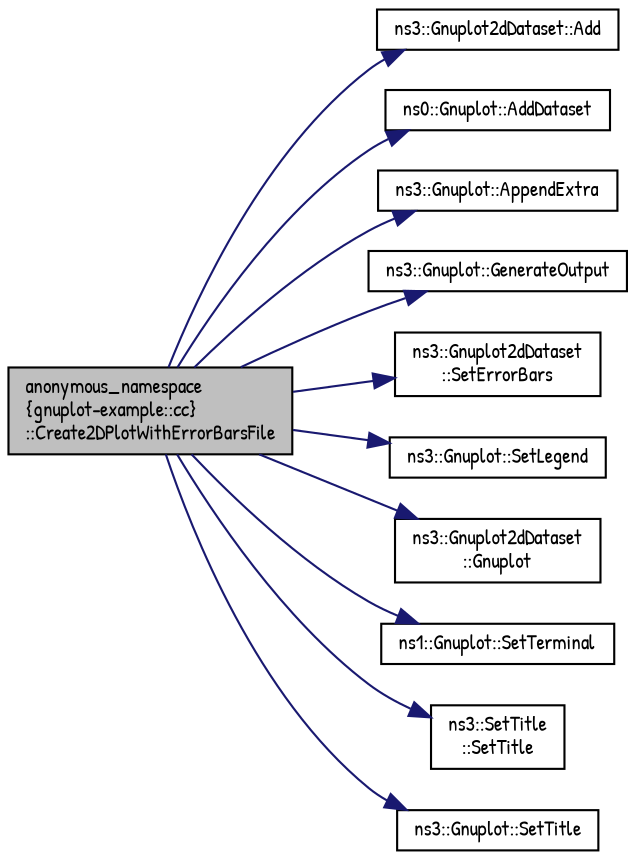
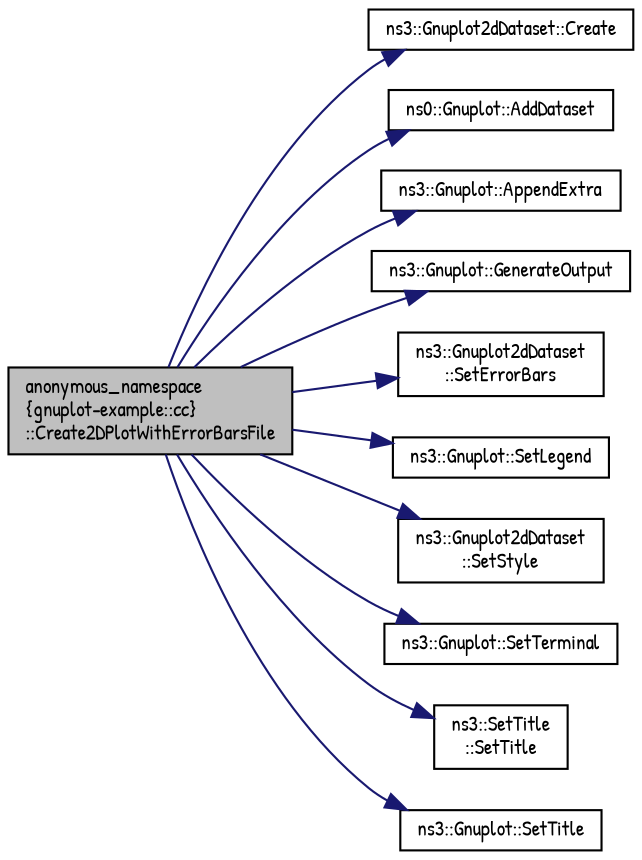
node "ns3::Gnuplot2dDataset::Add": label "ns3::Gnuplot2dDataset::Add" -> "ns3::Gnuplot2dDataset::Create"
node "ns3::Gnuplot2dDataset ::Gnuplot": label "ns3::Gnuplot2dDataset ::Gnuplot" -> "ns3::Gnuplot2dDataset ::SetStyle"
node "ns1::Gnuplot::SetTerminal": label "ns1::Gnuplot::SetTerminal" -> "ns3::Gnuplot::SetTerminal"
